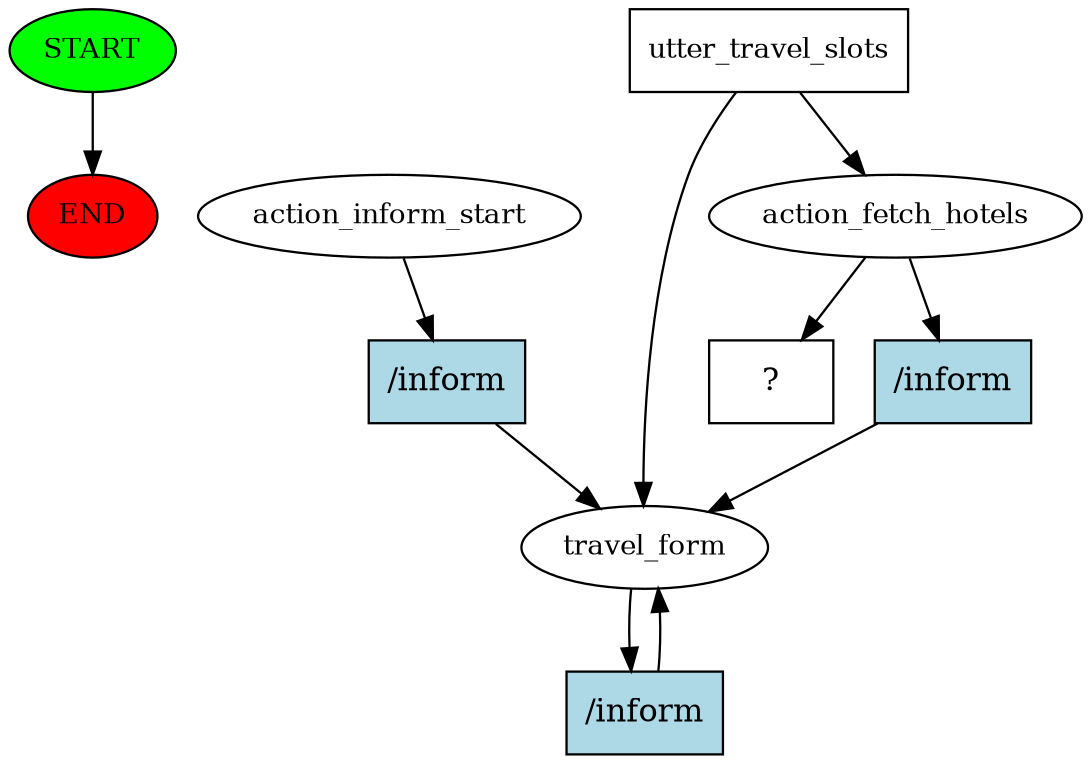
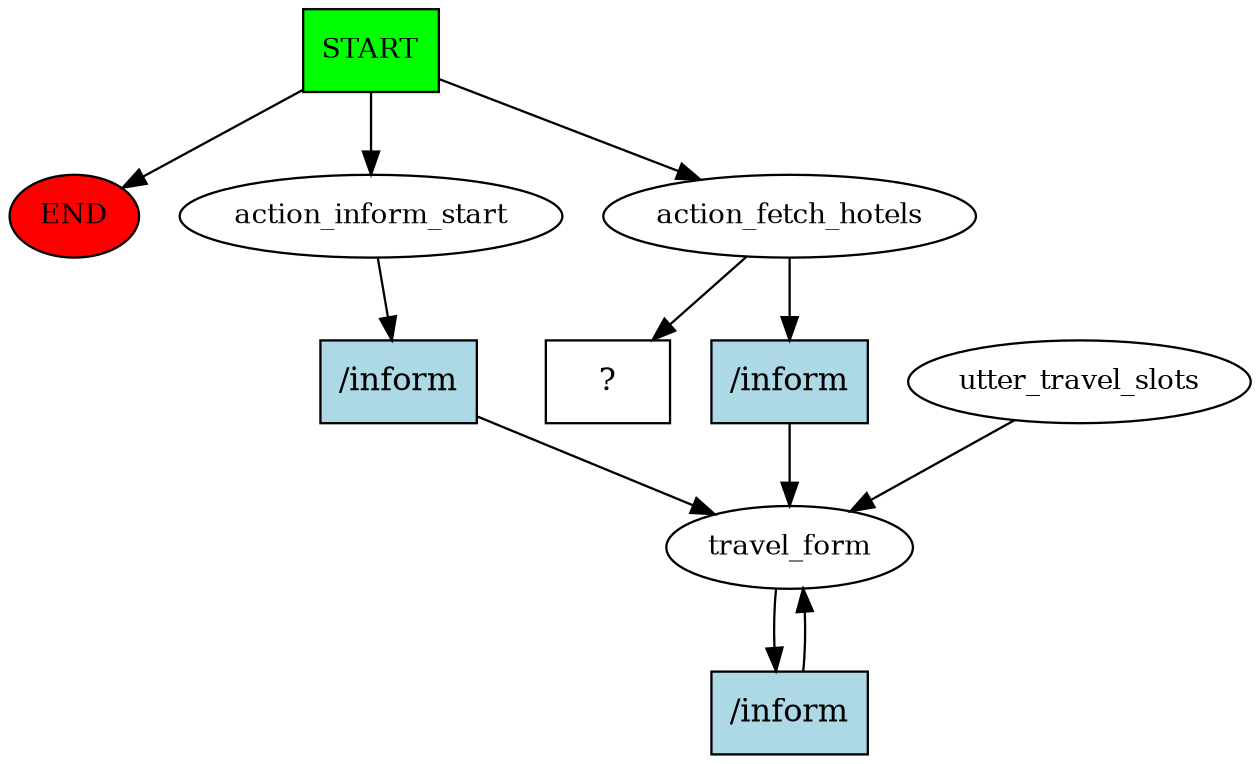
node "START": shape ellipse -> box
node "utter_travel_slots": shape box -> ellipse
edge "START" -> "action_inform_start": added
edge "utter_travel_slots" -> "action_fetch_hotels": now "START" -> "action_fetch_hotels"
